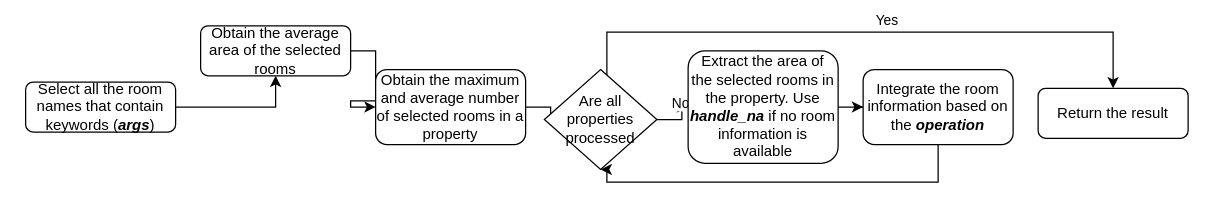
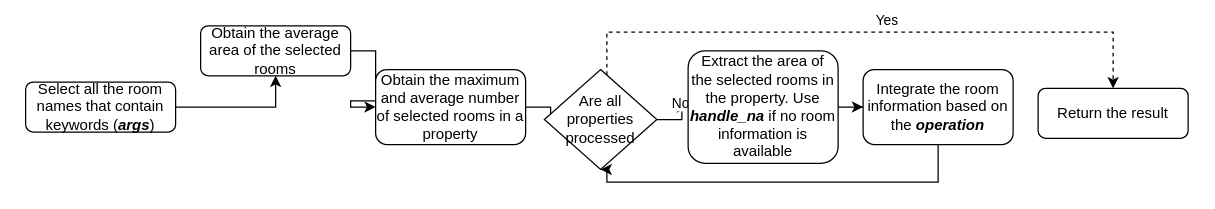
edge "Are all properties processed" -> "Return the result": style solid -> dashed
